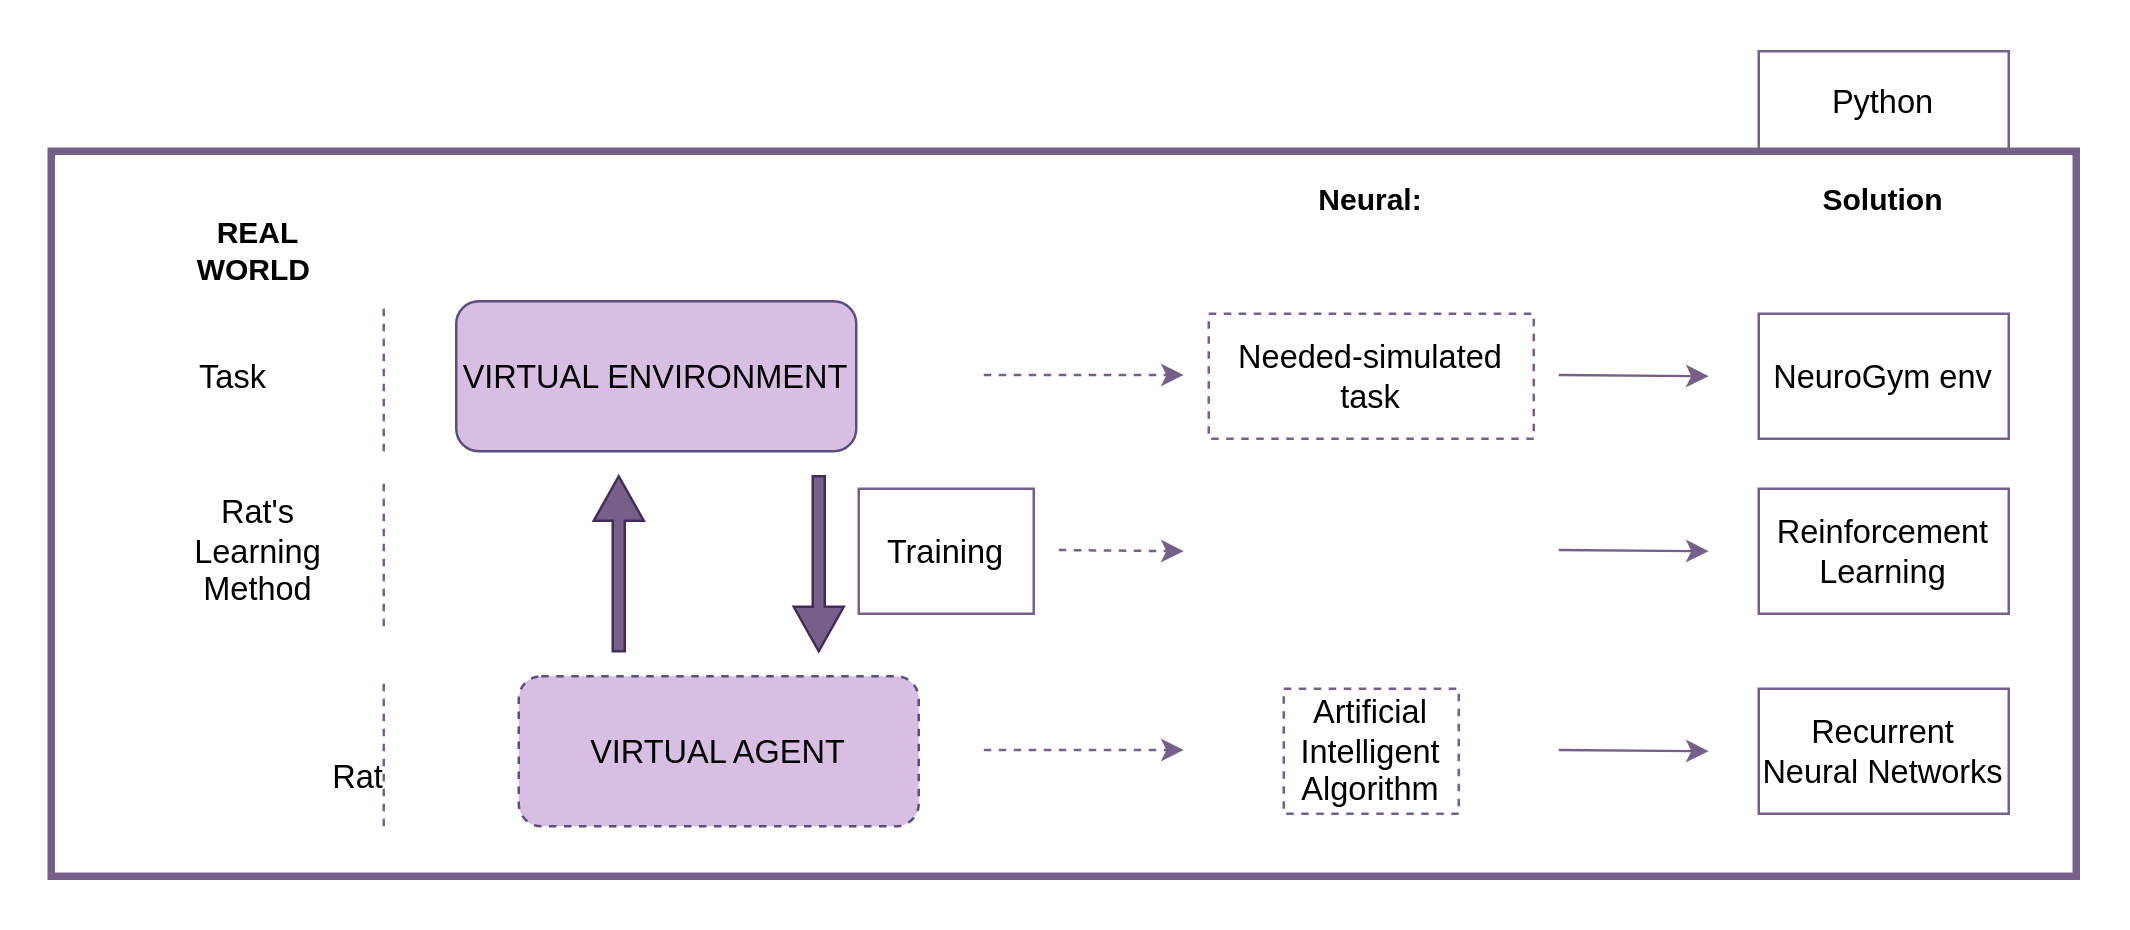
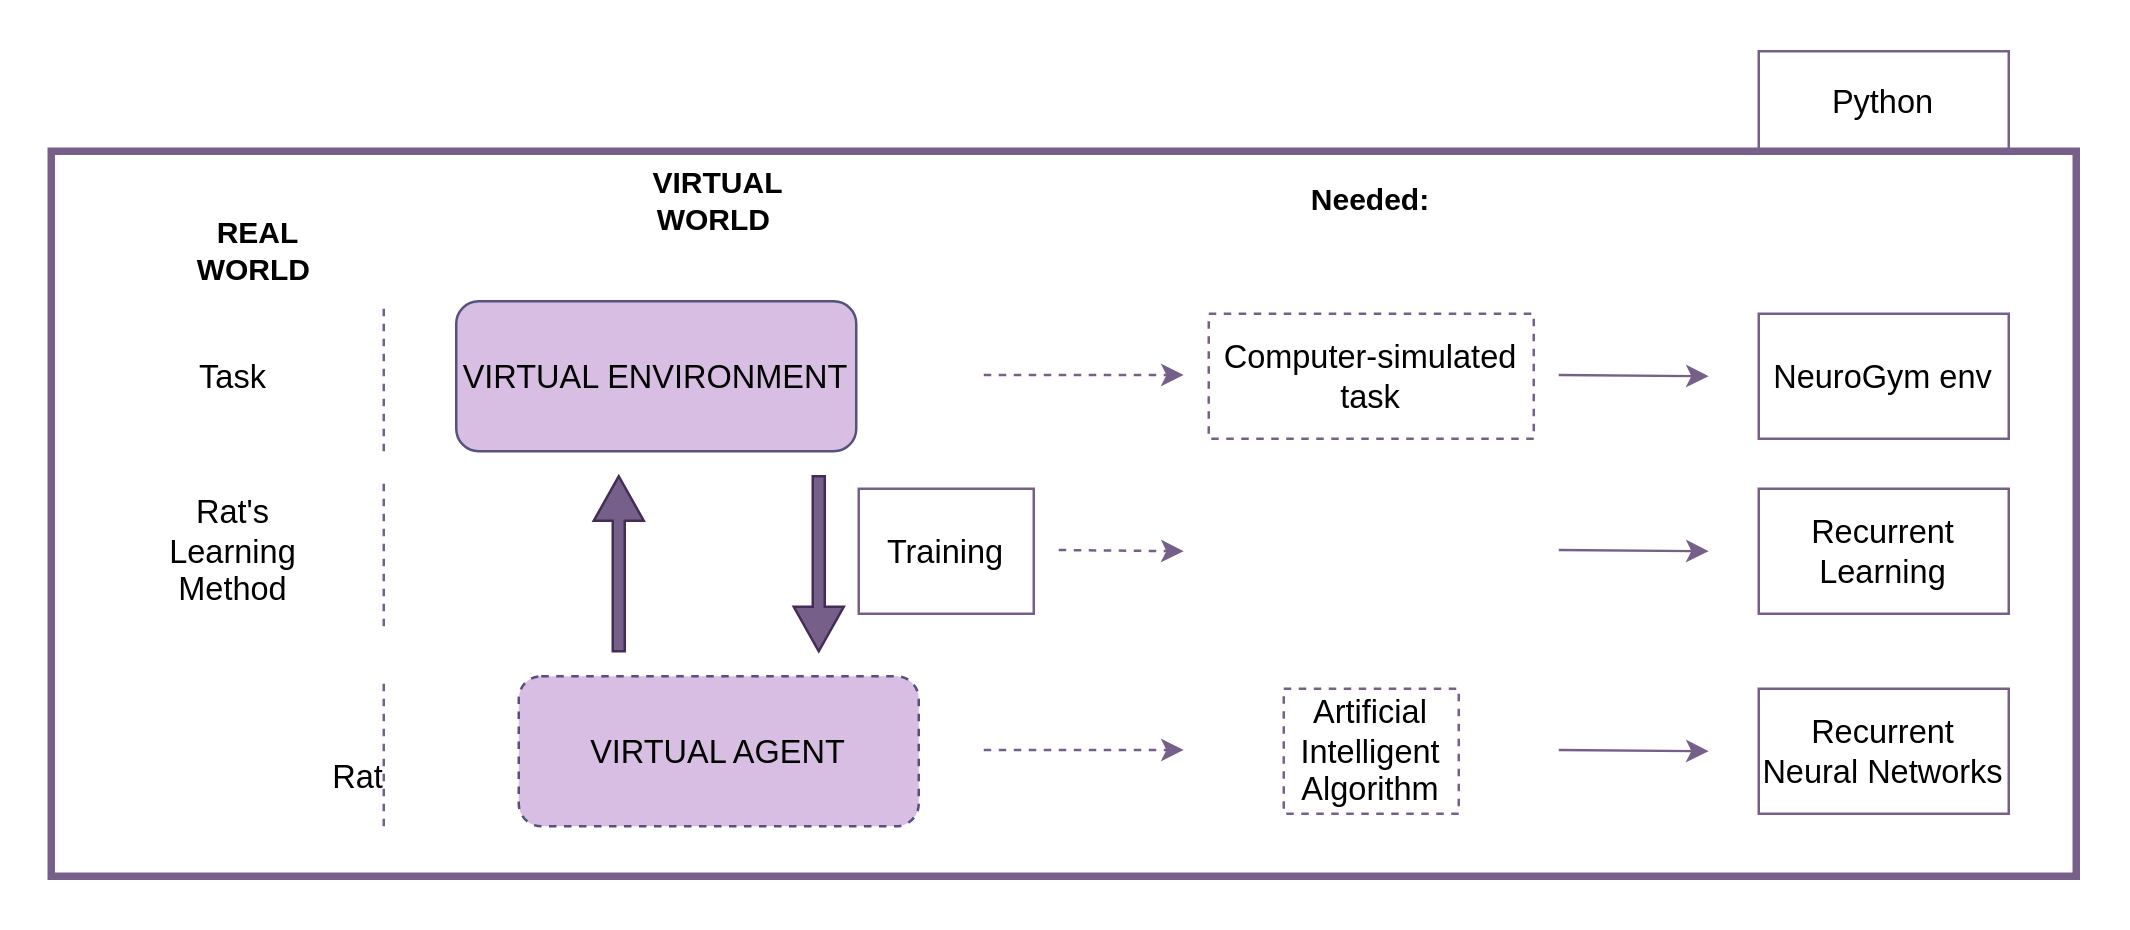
node "VIRTUAL WORLD": added
node "Neural:": label "Neural:" -> "Needed:"
node "Solution": removed
node "Needed-simulated task": label "Needed-simulated task" -> "Computer-simulated task"
node "Rat's Learning Method": moved (259, 551) -> (234, 551)
node "Reinforcement Learning": label "Reinforcement Learning" -> "Recurrent Learning"
